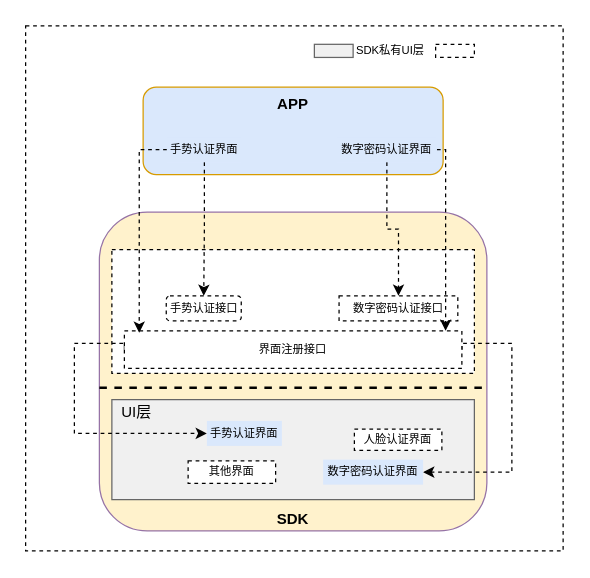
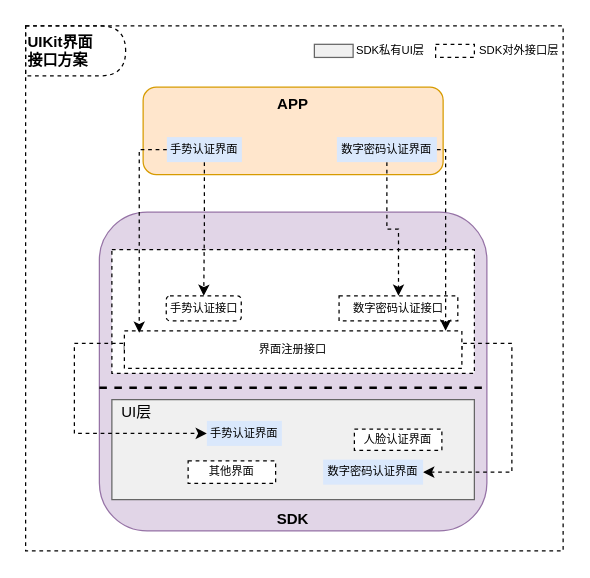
node "UIKit界面接口方案": added
node "SDK对外接口层": added
node "APP": fillcolor #dae8fc -> #ffe6cc
node "SDK": fillcolor #fff2cc -> #e1d5e7
